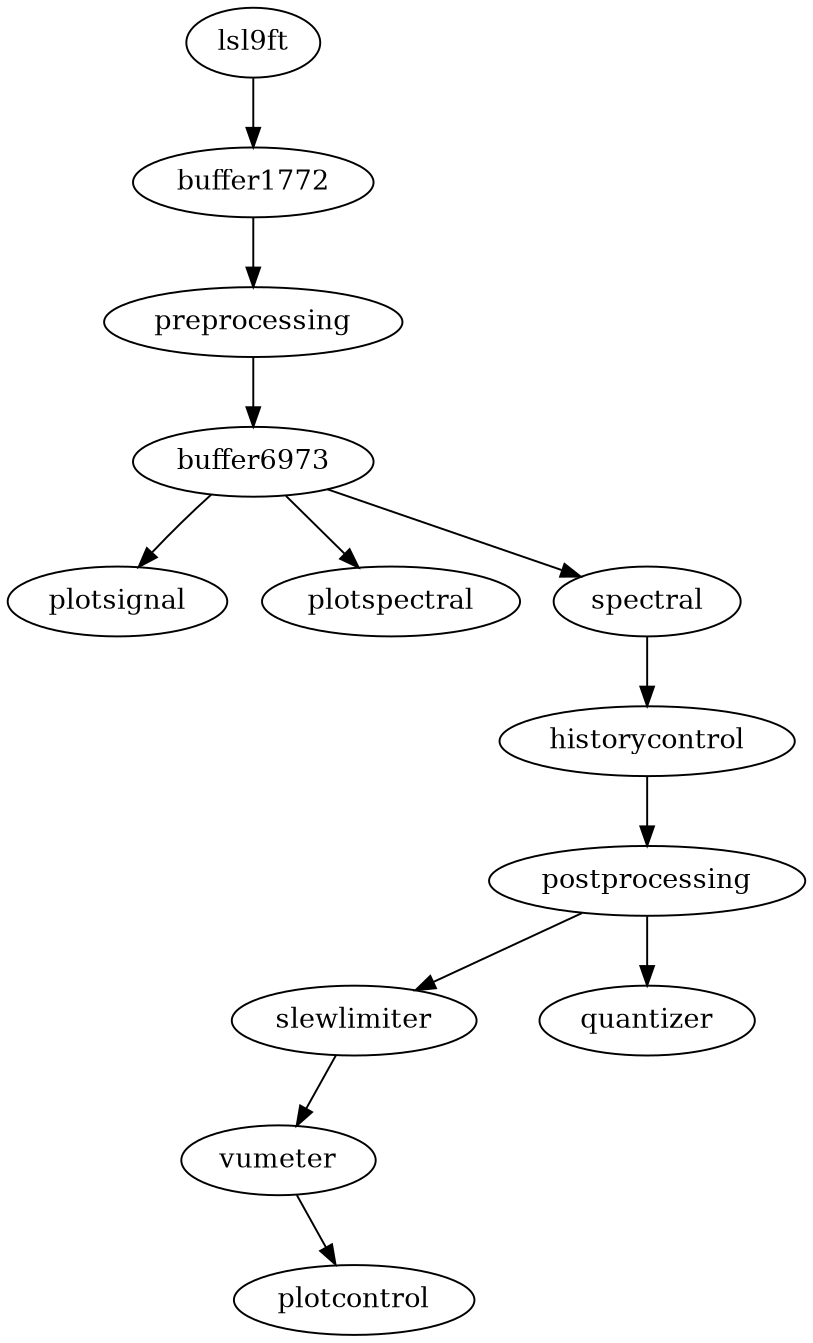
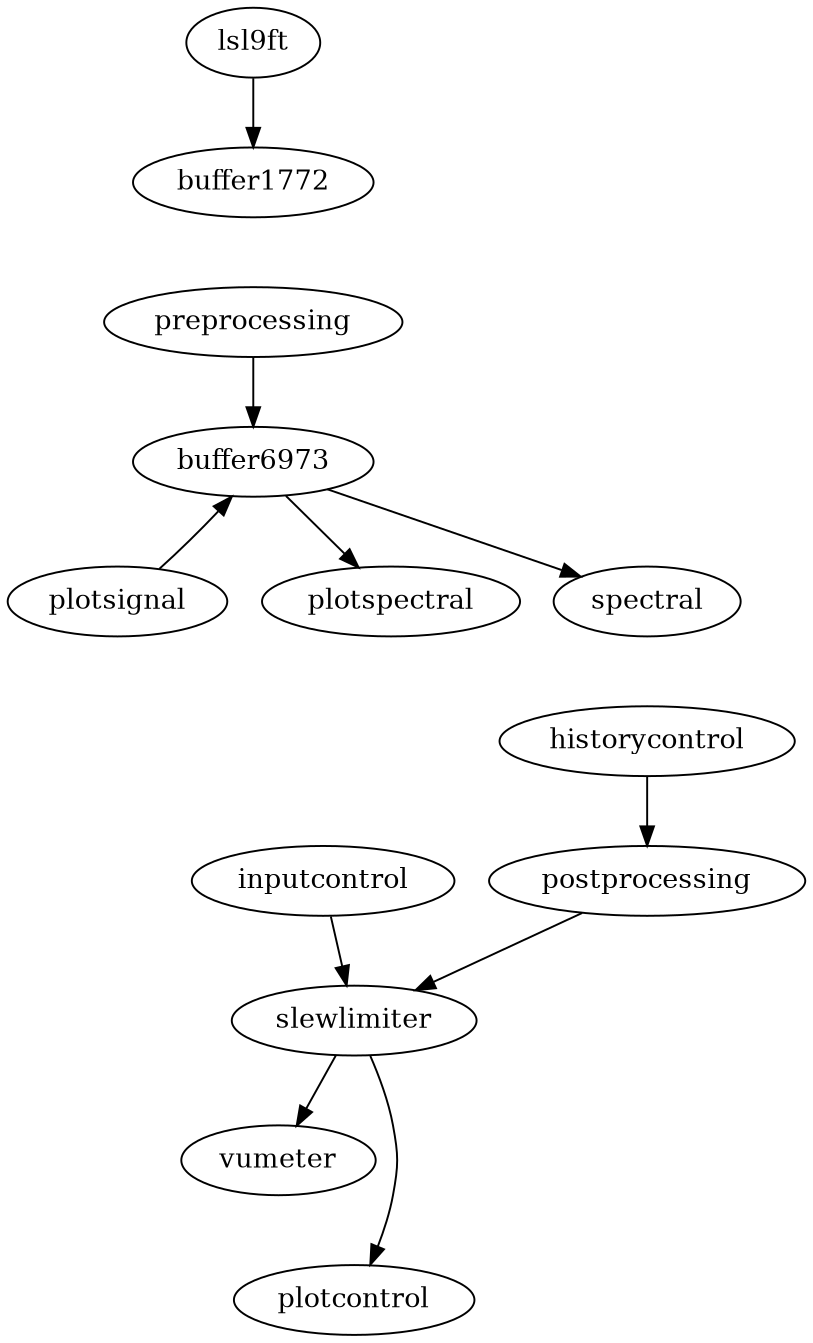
edge "buffer1772" -> "preprocessing": removed
edge "buffer6973" -> "plotsignal": reversed
edge "spectral" -> "historycontrol": removed
node "inputcontrol": added
node "quantizer": removed
edge "vumeter" -> "plotcontrol": now "slewlimiter" -> "plotcontrol"
